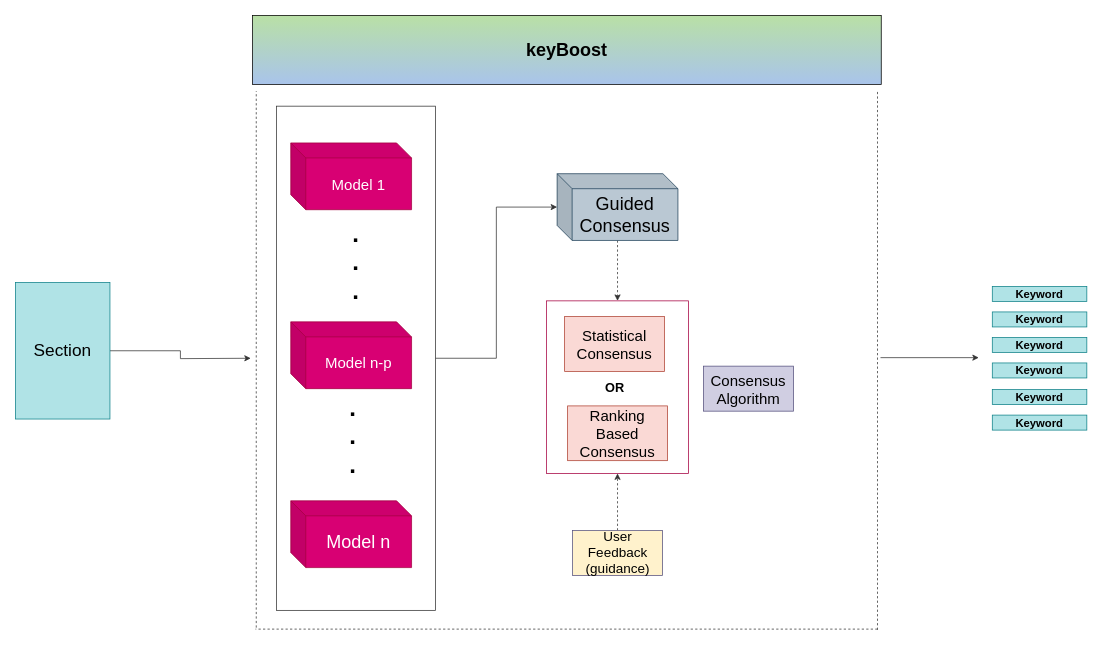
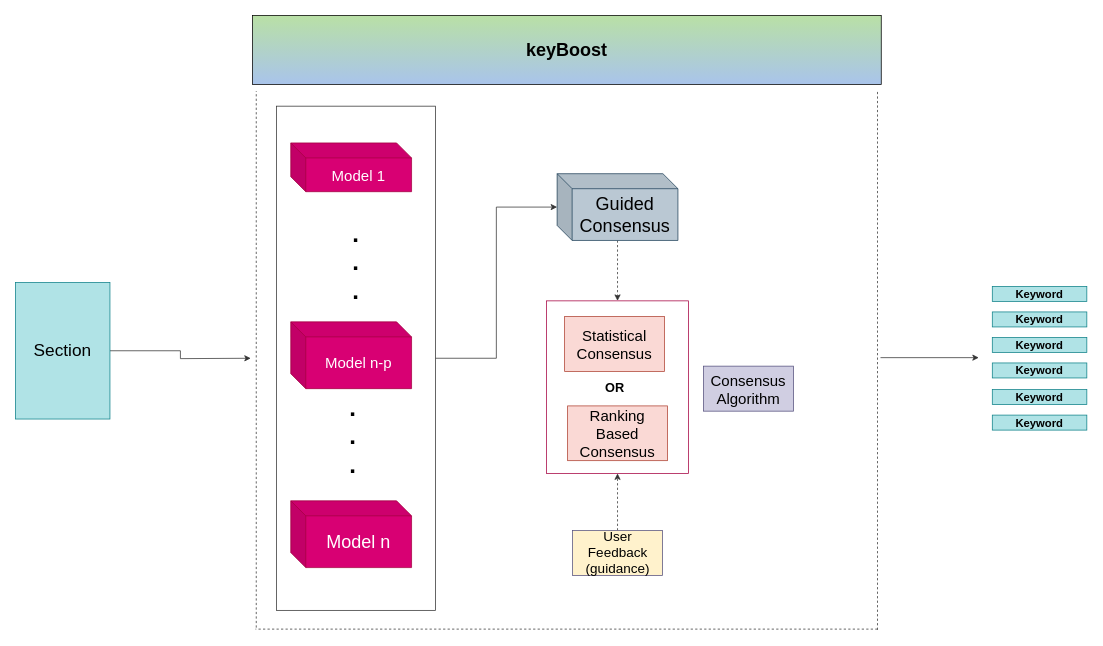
node "Model 1": size 121x67 -> 121x49
